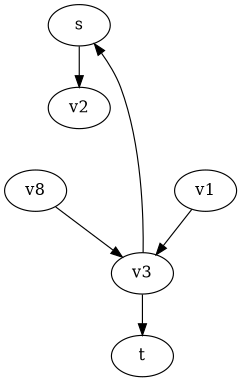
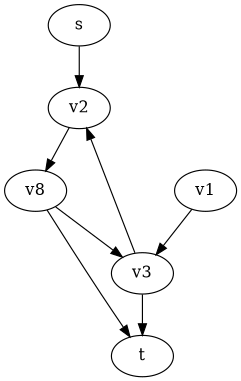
edge "v2" -> "v8": added
edge "v3" -> "s": now "v3" -> "v2"
edge "v8" -> "t": added
